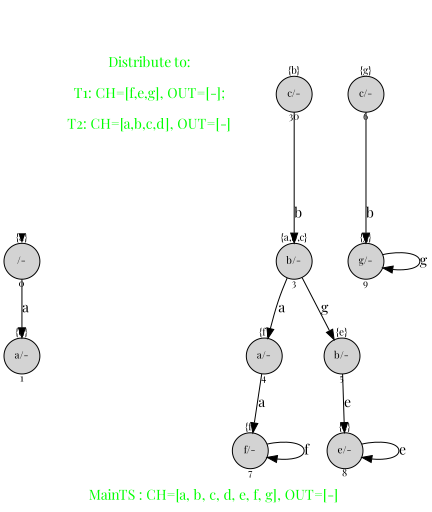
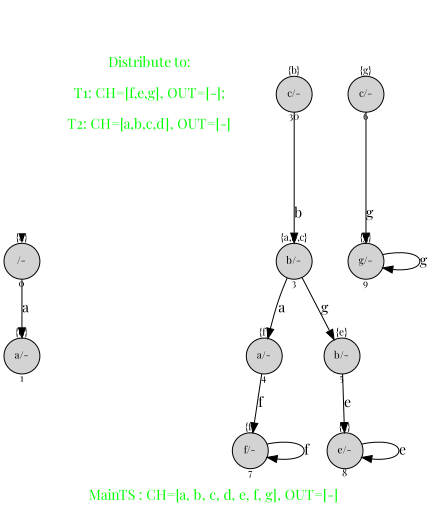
edge "{g} c/- 6" -> "{g} g/- 9": label "b" -> "g"
edge "{f} a/- 4" -> "{f} f/- 7": label "a" -> "f"
